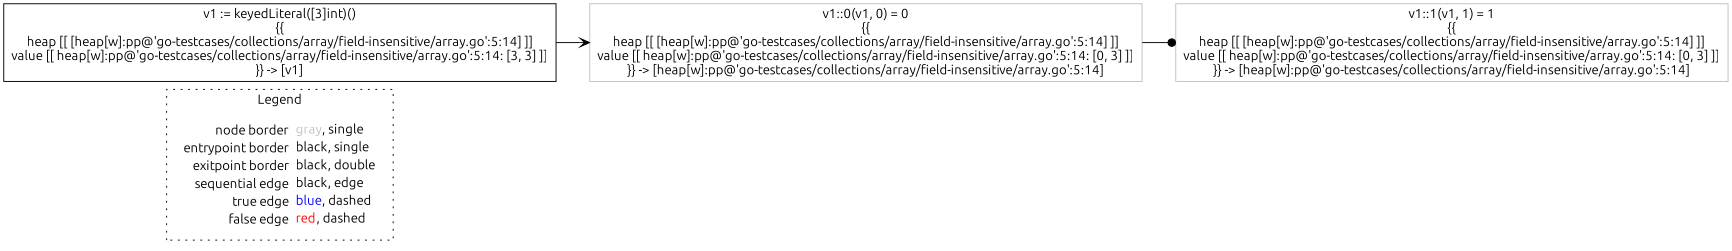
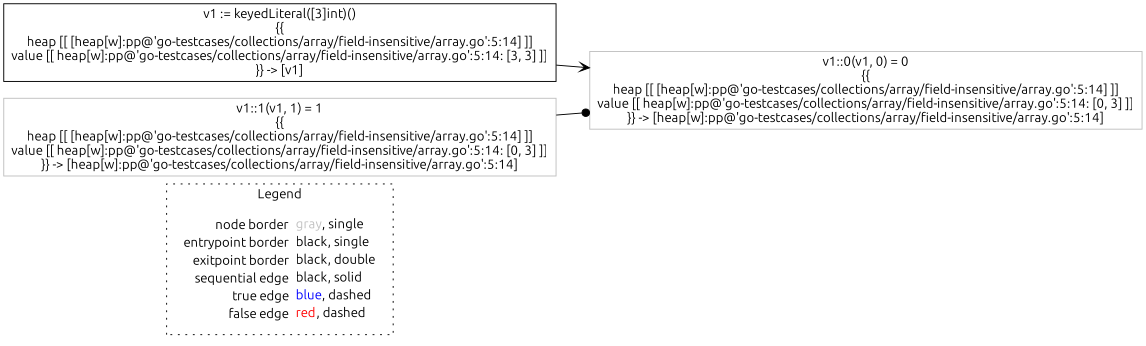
edge "v1::0(v1, 0) = 0" -> "v1::1(v1, 1) = 1": reversed
node "node border": text ", edge" -> ", solid"
